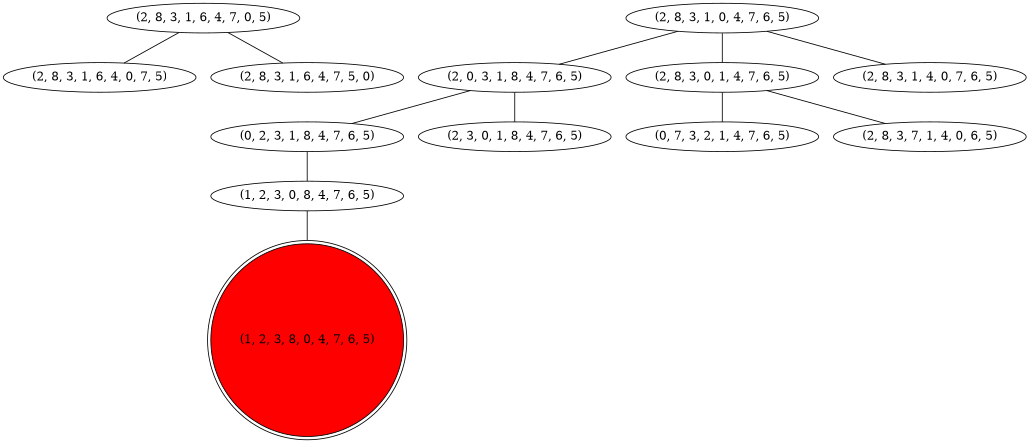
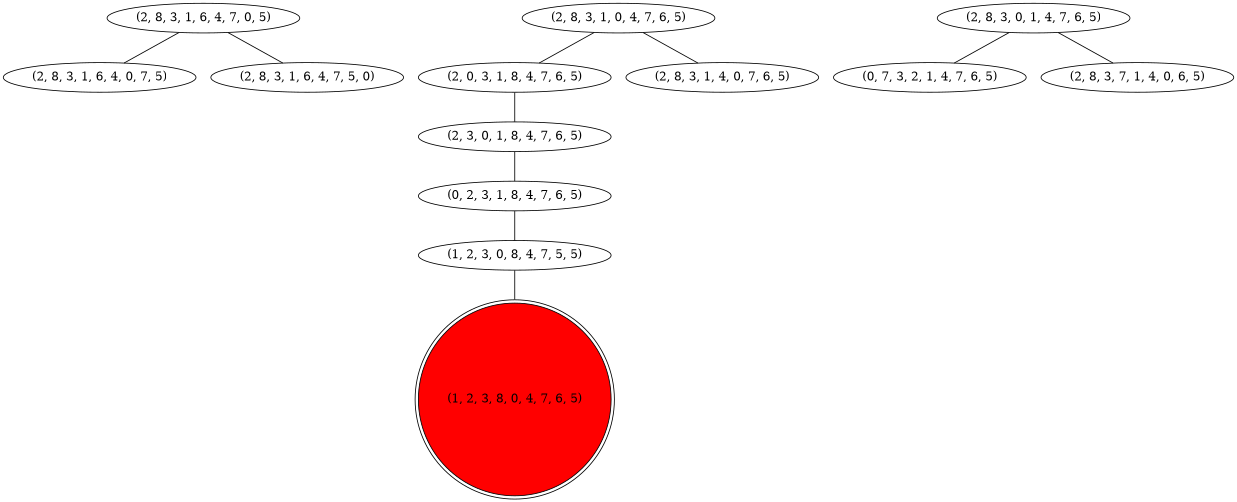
edge "(2, 8, 3, 1, 0, 4, 7, 6, 5)" -- "(2, 8, 3, 0, 1, 4, 7, 6, 5)": removed
edge "(2, 0, 3, 1, 8, 4, 7, 6, 5)" -- "(0, 2, 3, 1, 8, 4, 7, 6, 5)": now "(2, 3, 0, 1, 8, 4, 7, 6, 5)" -- "(0, 2, 3, 1, 8, 4, 7, 6, 5)"
node "(1, 2, 3, 0, 8, 4, 7, 6, 5)": label "(1, 2, 3, 0, 8, 4, 7, 6, 5)" -> "(1, 2, 3, 0, 8, 4, 7, 5, 5)"
